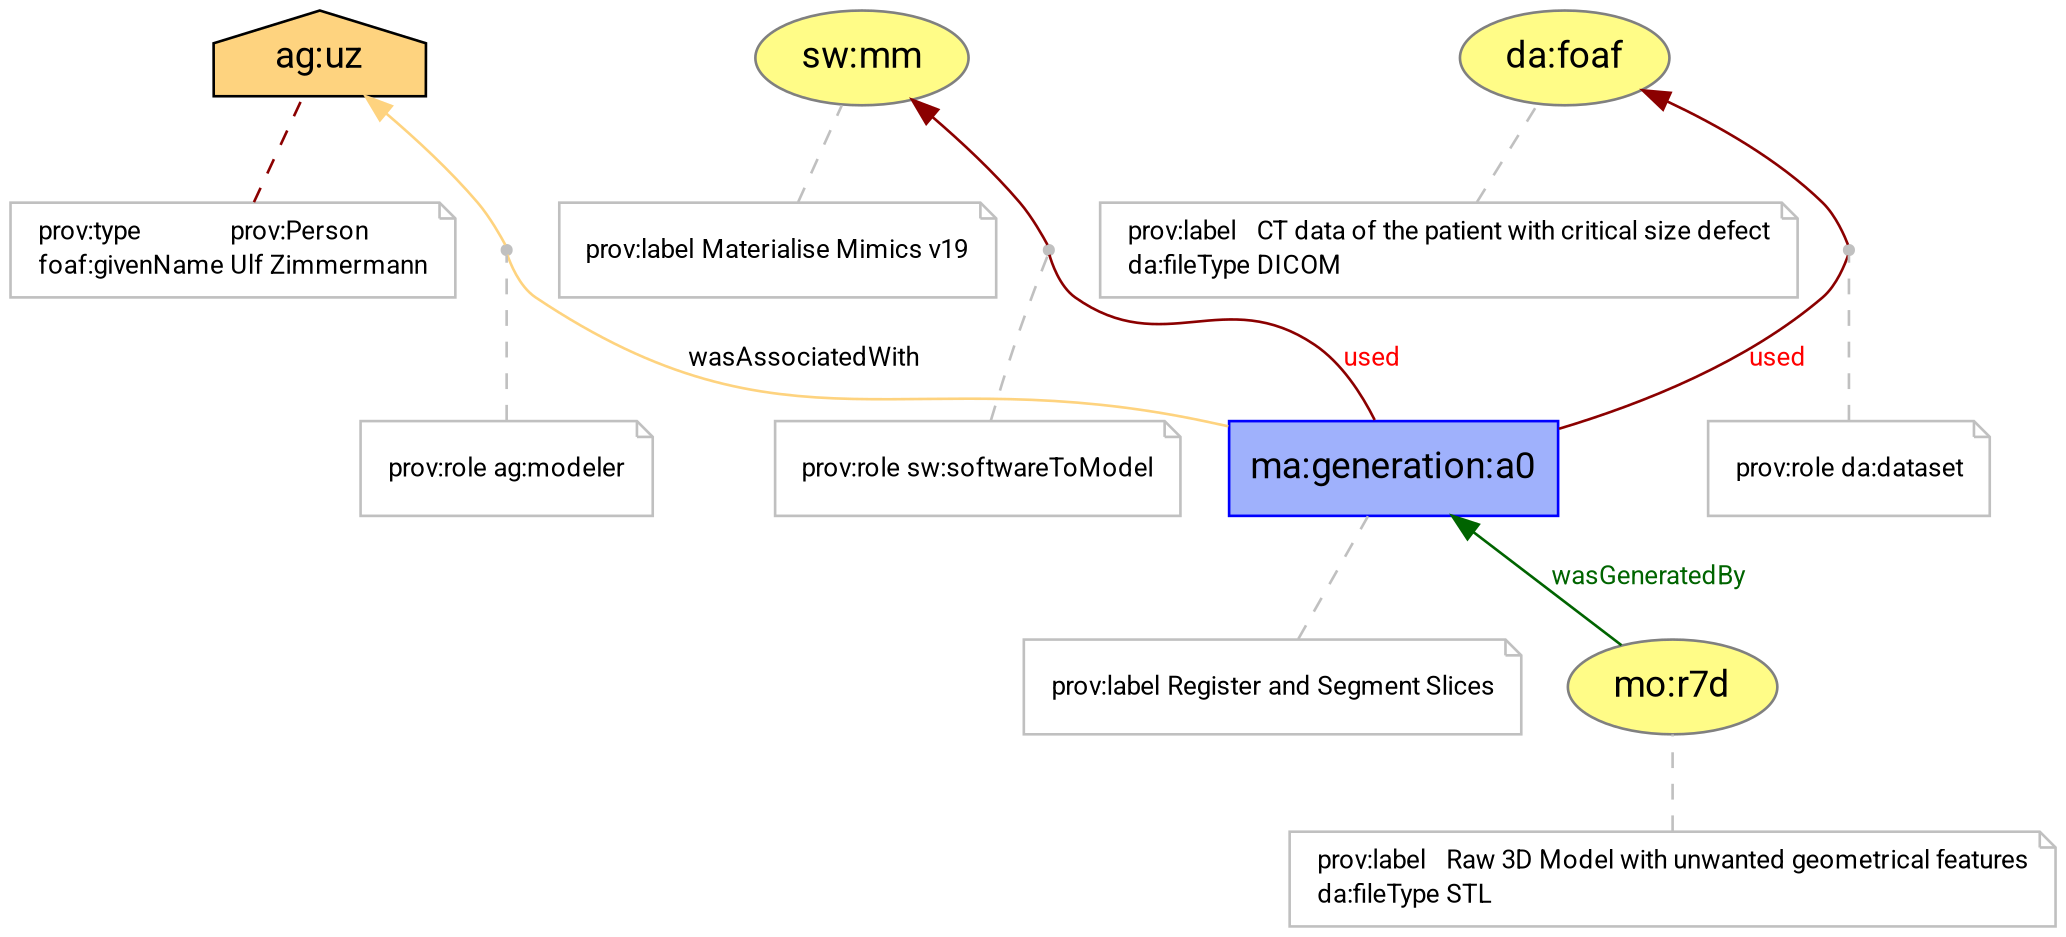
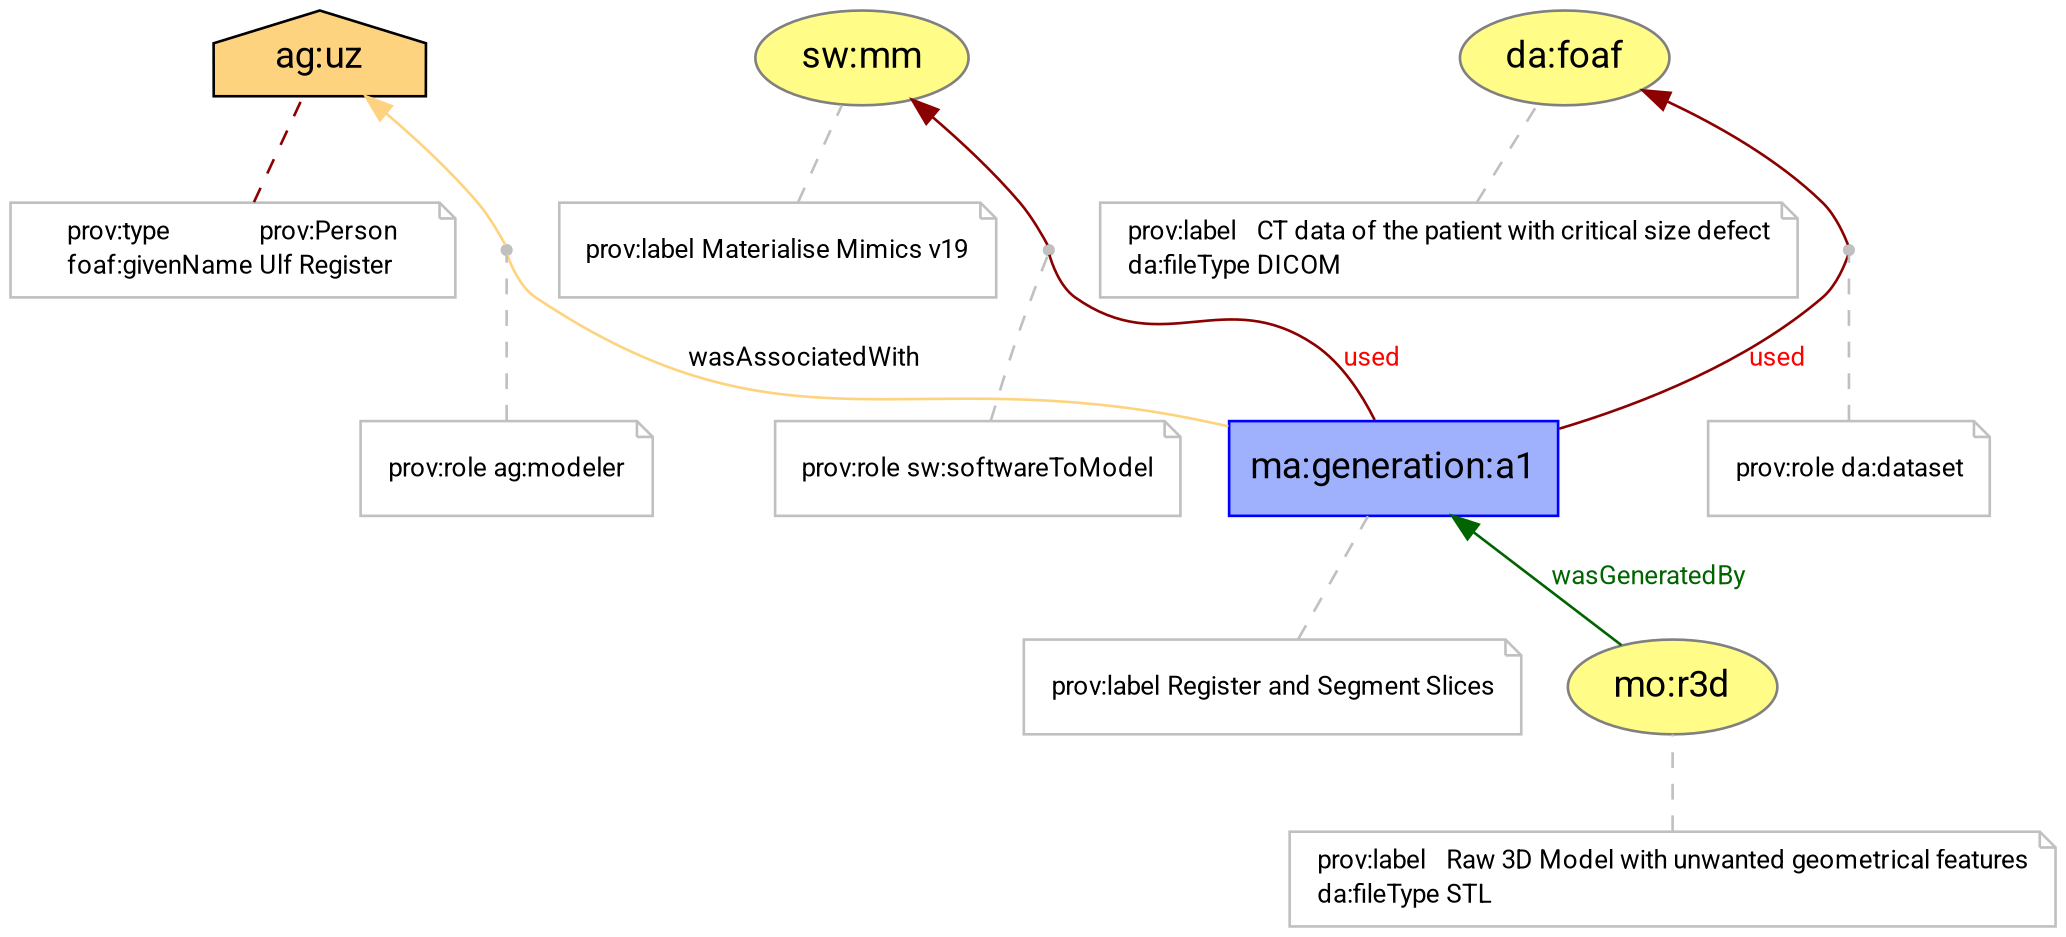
node "prov:type": text "Ulf Zimmermann" -> "Ulf Register"
node "ma:generation:a0": label "ma:generation:a0" -> "ma:generation:a1"
node "mo:r7d": label "mo:r7d" -> "mo:r3d"
